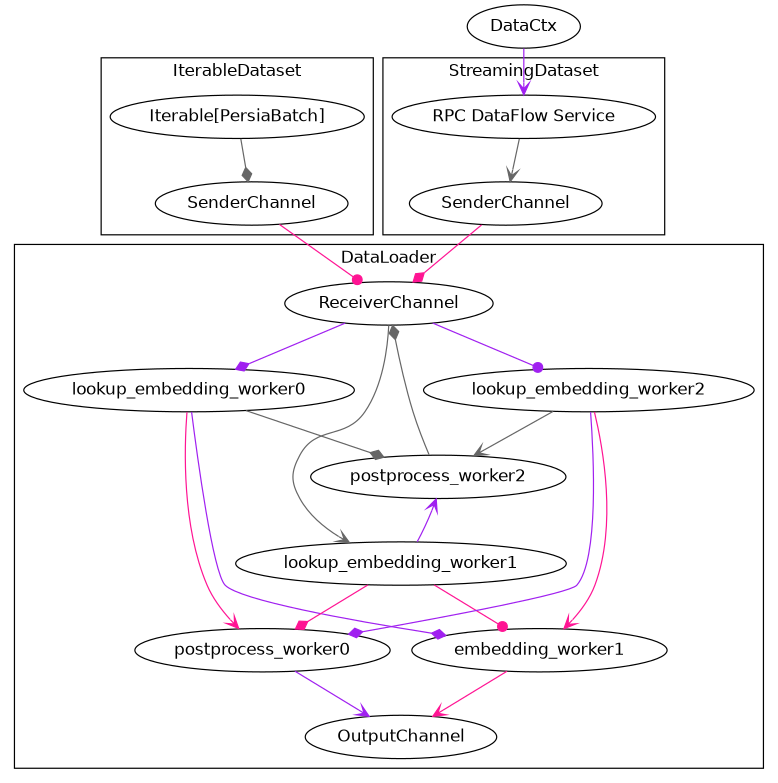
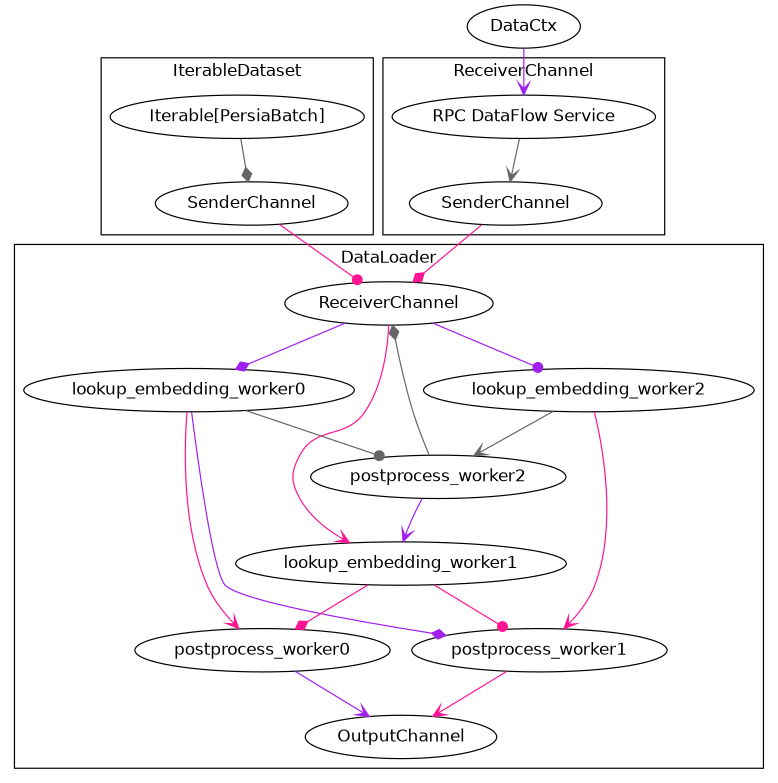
cluster "StreamingDataset": label "StreamingDataset" -> "ReceiverChannel"
edge "lookup_embedding_worker0" -> "postprocess_worker2": arrowhead diamond -> dot
edge "ReceiverChannel" -> "lookup_embedding_worker1": color gray40 -> deeppink
edge "lookup_embedding_worker1" -> "postprocess_worker2": reversed
edge "lookup_embedding_worker2" -> "postprocess_worker0": removed
node "embedding_worker1": label "embedding_worker1" -> "postprocess_worker1"
